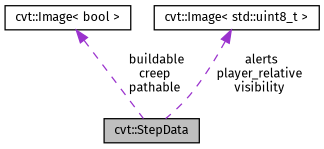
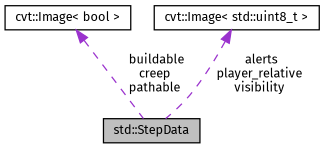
node "cvt::StepData": label "cvt::StepData" -> "std::StepData"
